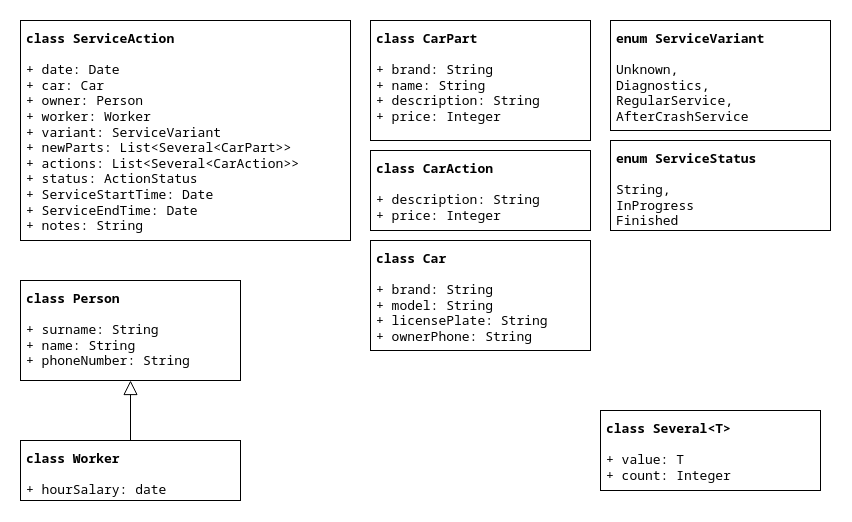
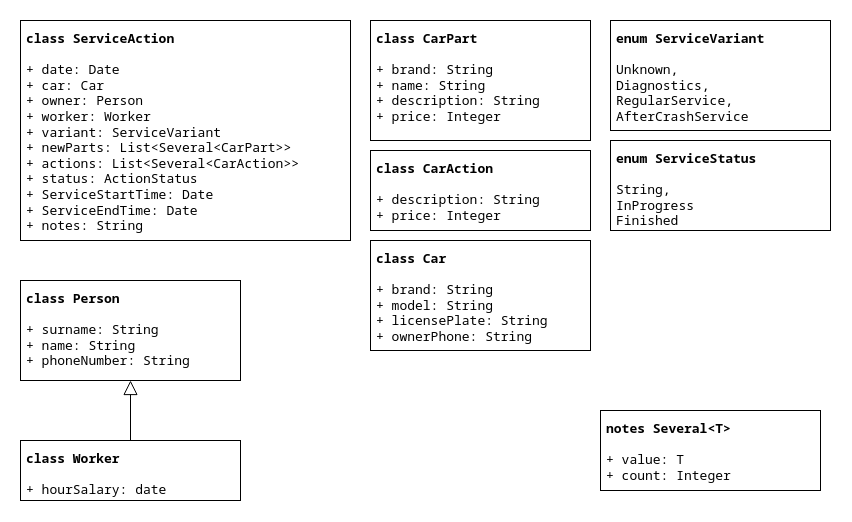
node "class Several<T> + value: T + count: Integer": label "class Several<T> + value: T + count: Integer" -> "notes Several<T> + value: T + count: Integer"
